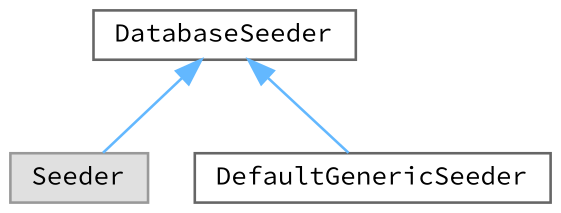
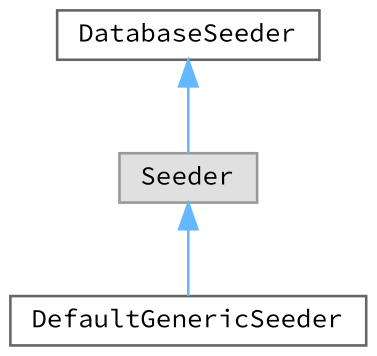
edge "DefaultGenericSeeder" -> "DatabaseSeeder": now "DefaultGenericSeeder" -> "Seeder"
